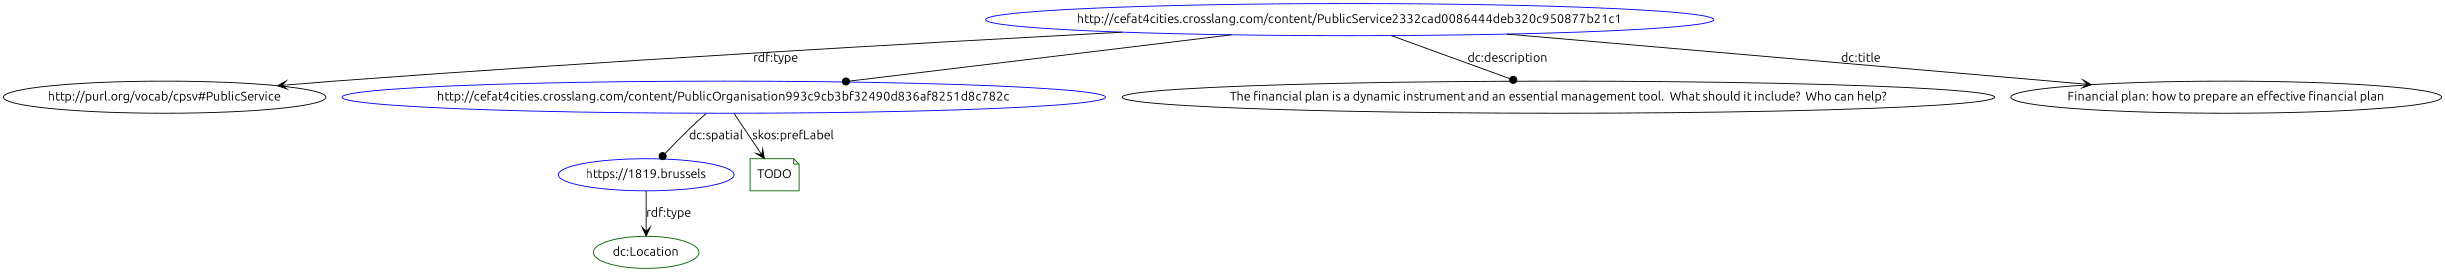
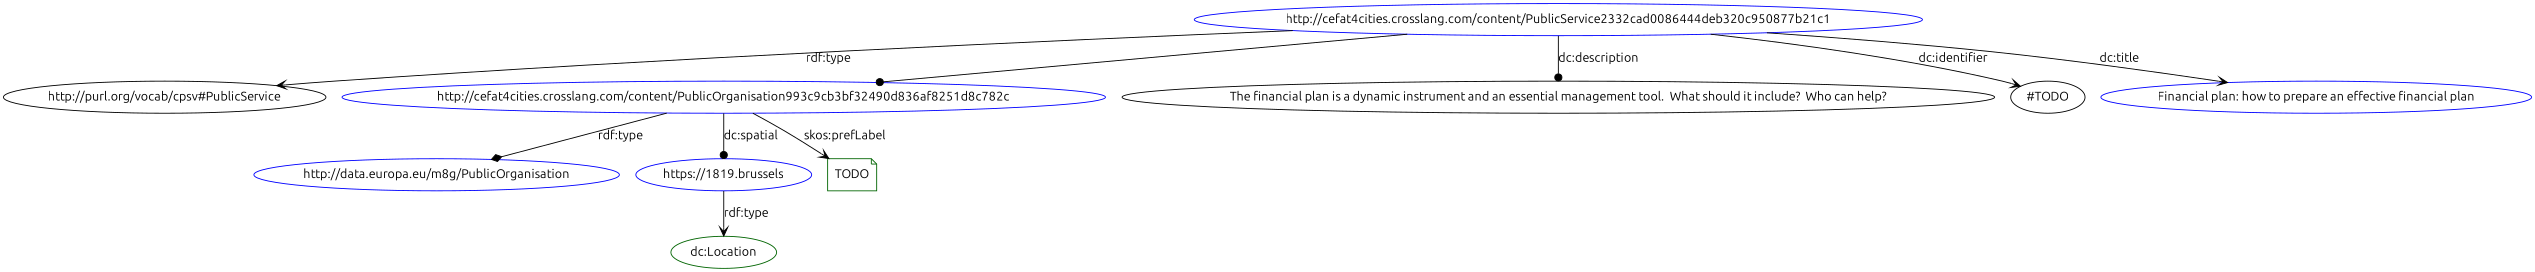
node "#TODO": added
node "Financial plan: how to prepare an effective financial plan": color black -> blue
node "http://data.europa.eu/m8g/PublicOrganisation": added
